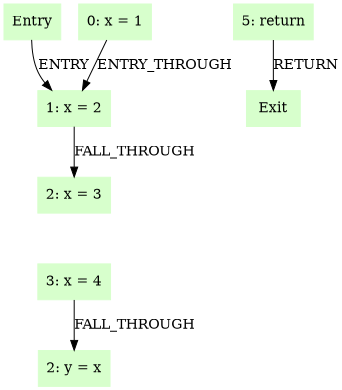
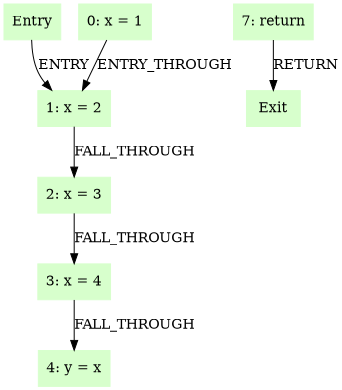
node "5: return": label "5: return" -> "7: return"
edge "2: x = 3" -> "3: x = 4": added, label "FALL_THROUGH"
node "2: y = x": label "2: y = x" -> "4: y = x"
